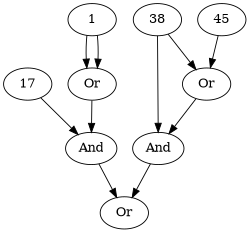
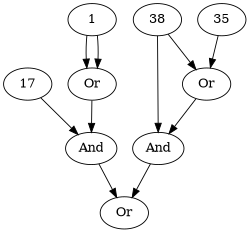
node "45": label "45" -> "35"
